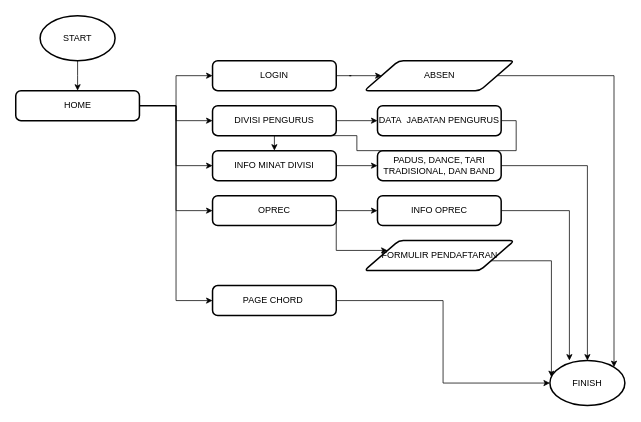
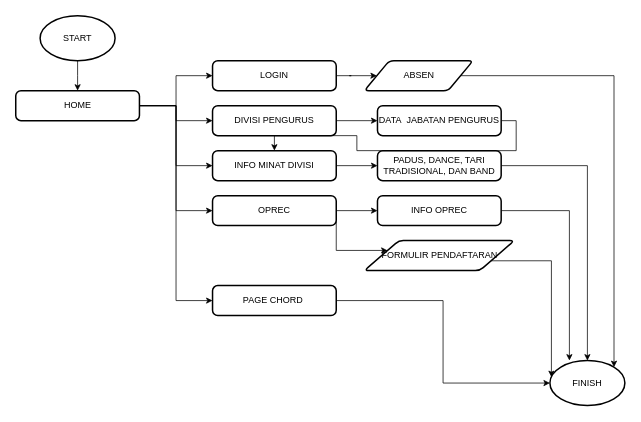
node "ABSEN": size 150x30 -> 109x30
